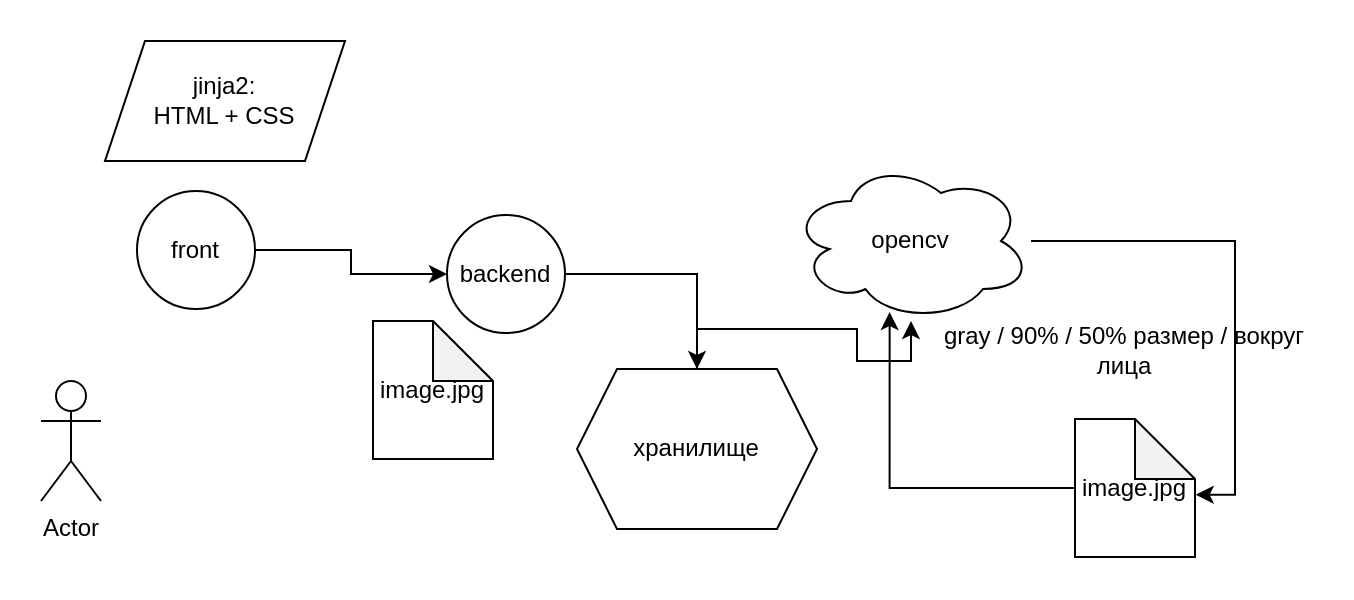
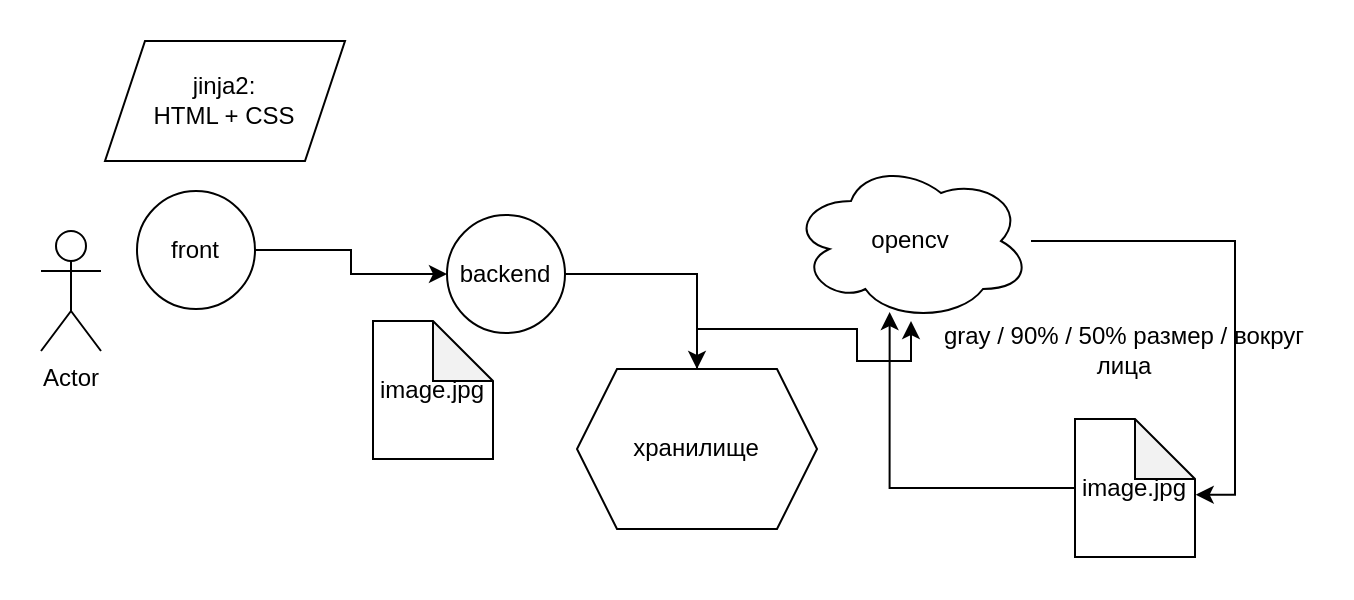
node "Actor": moved (71, 441) -> (71, 291)
